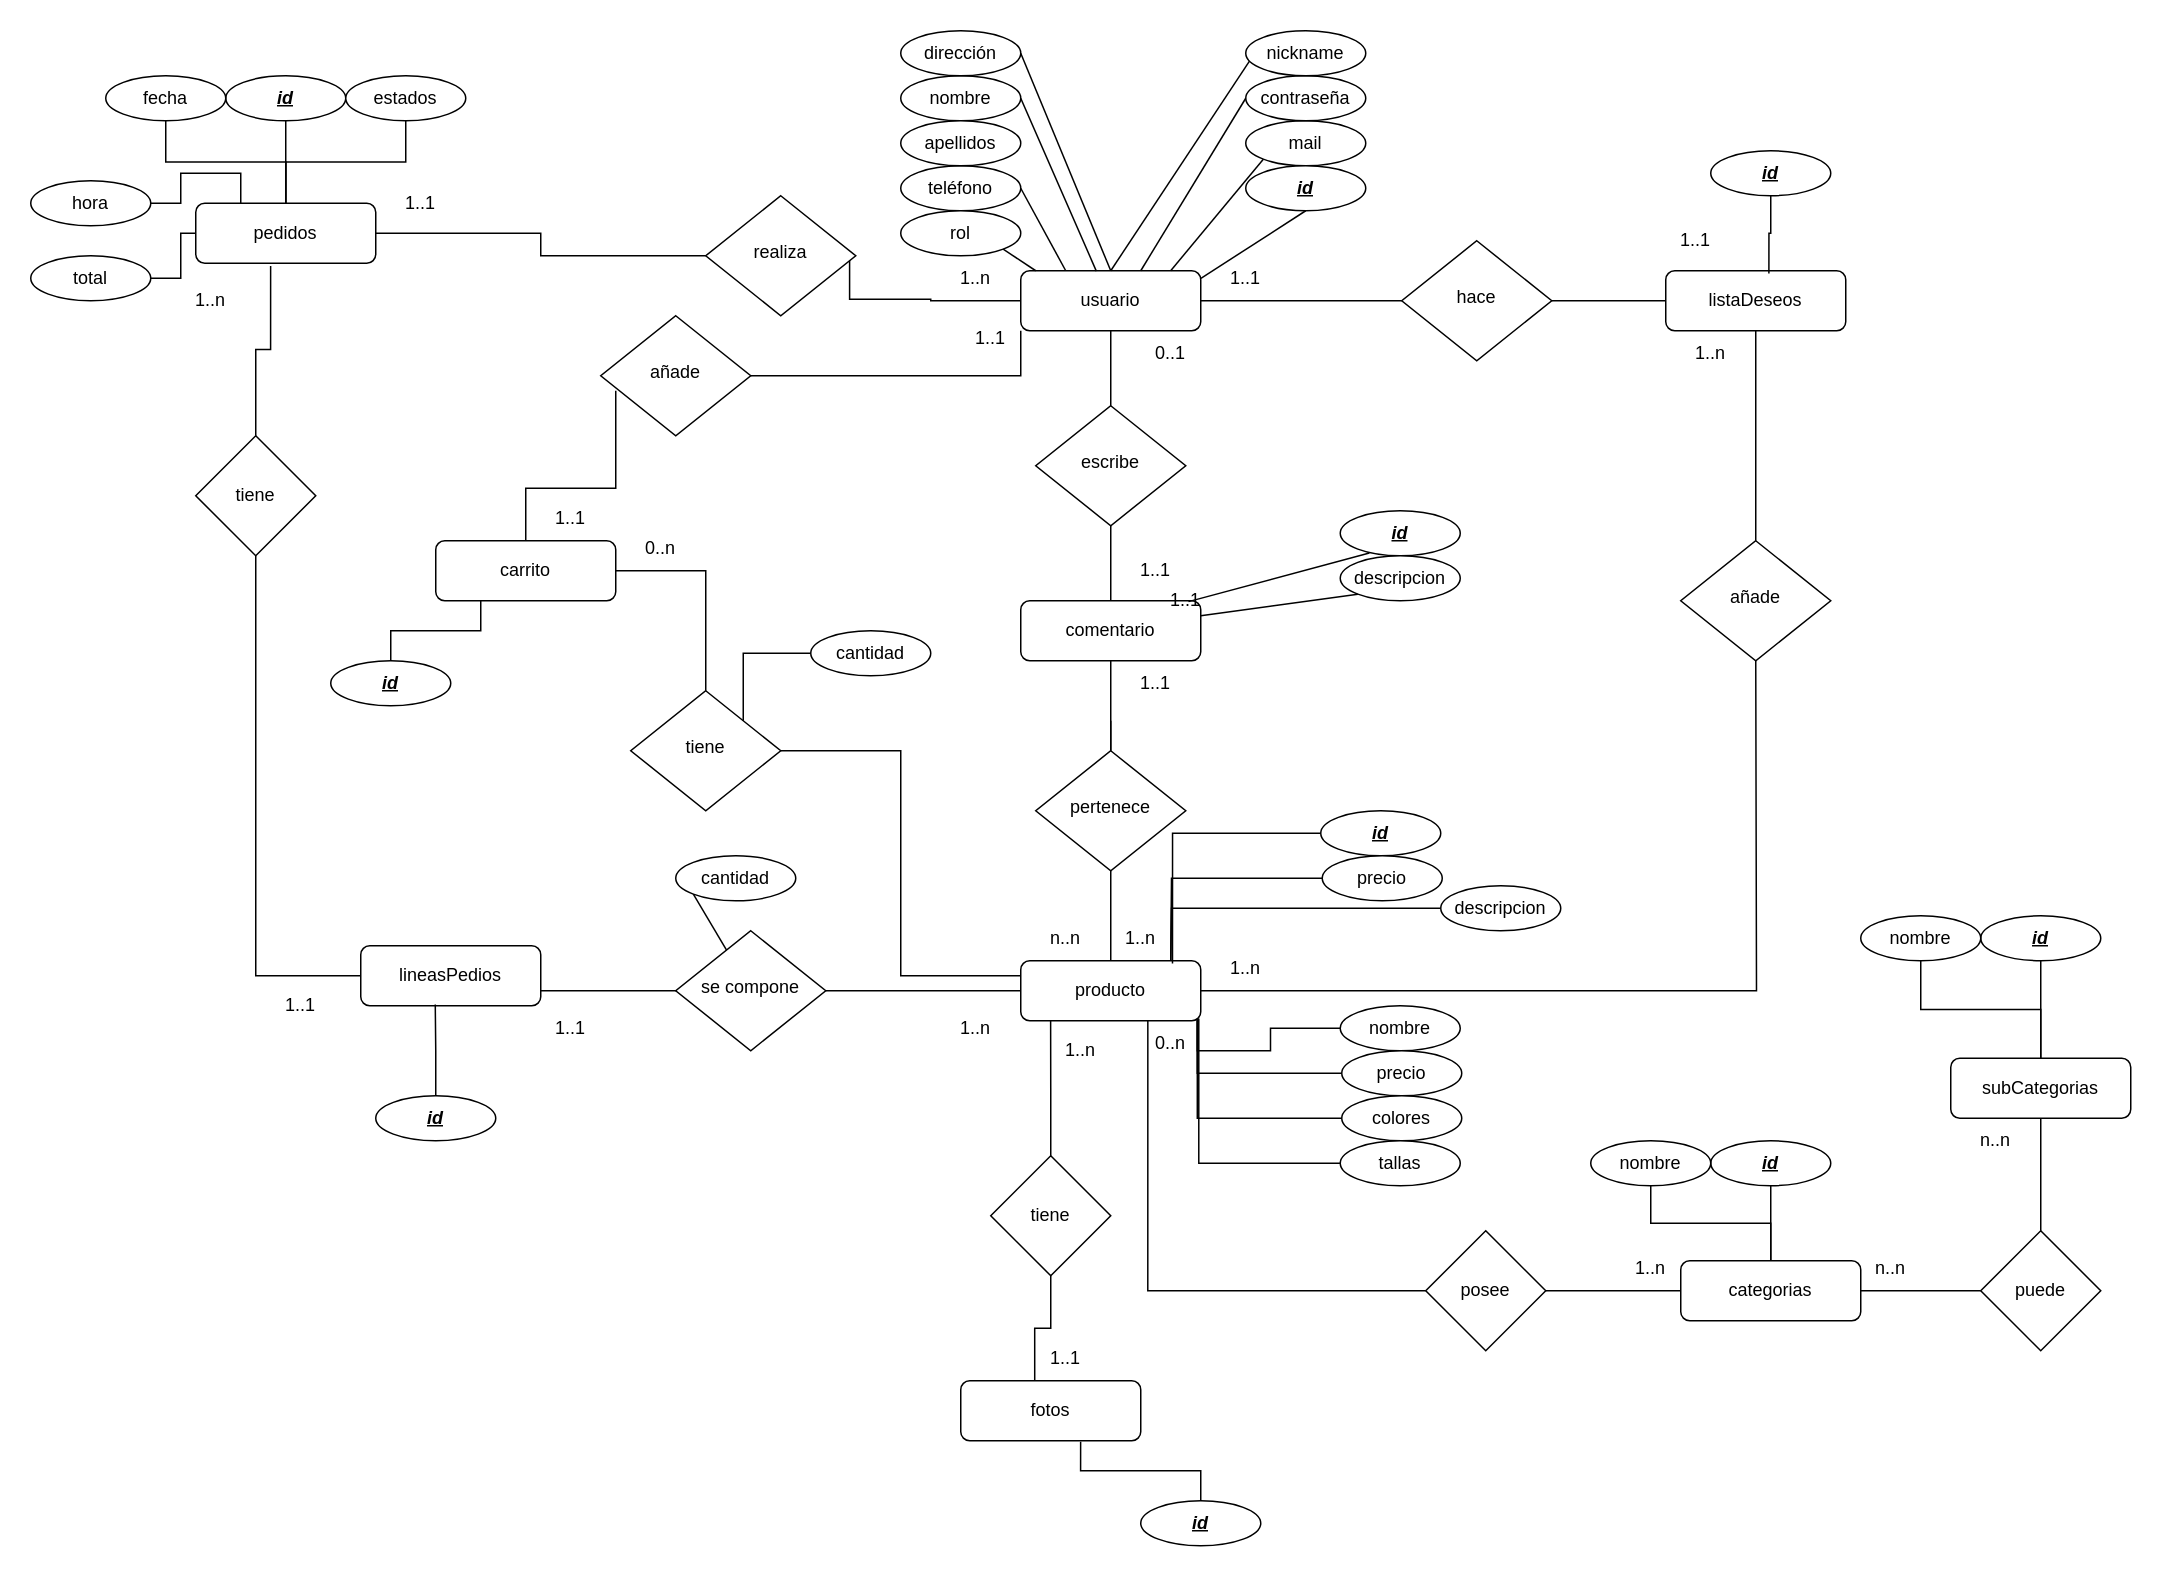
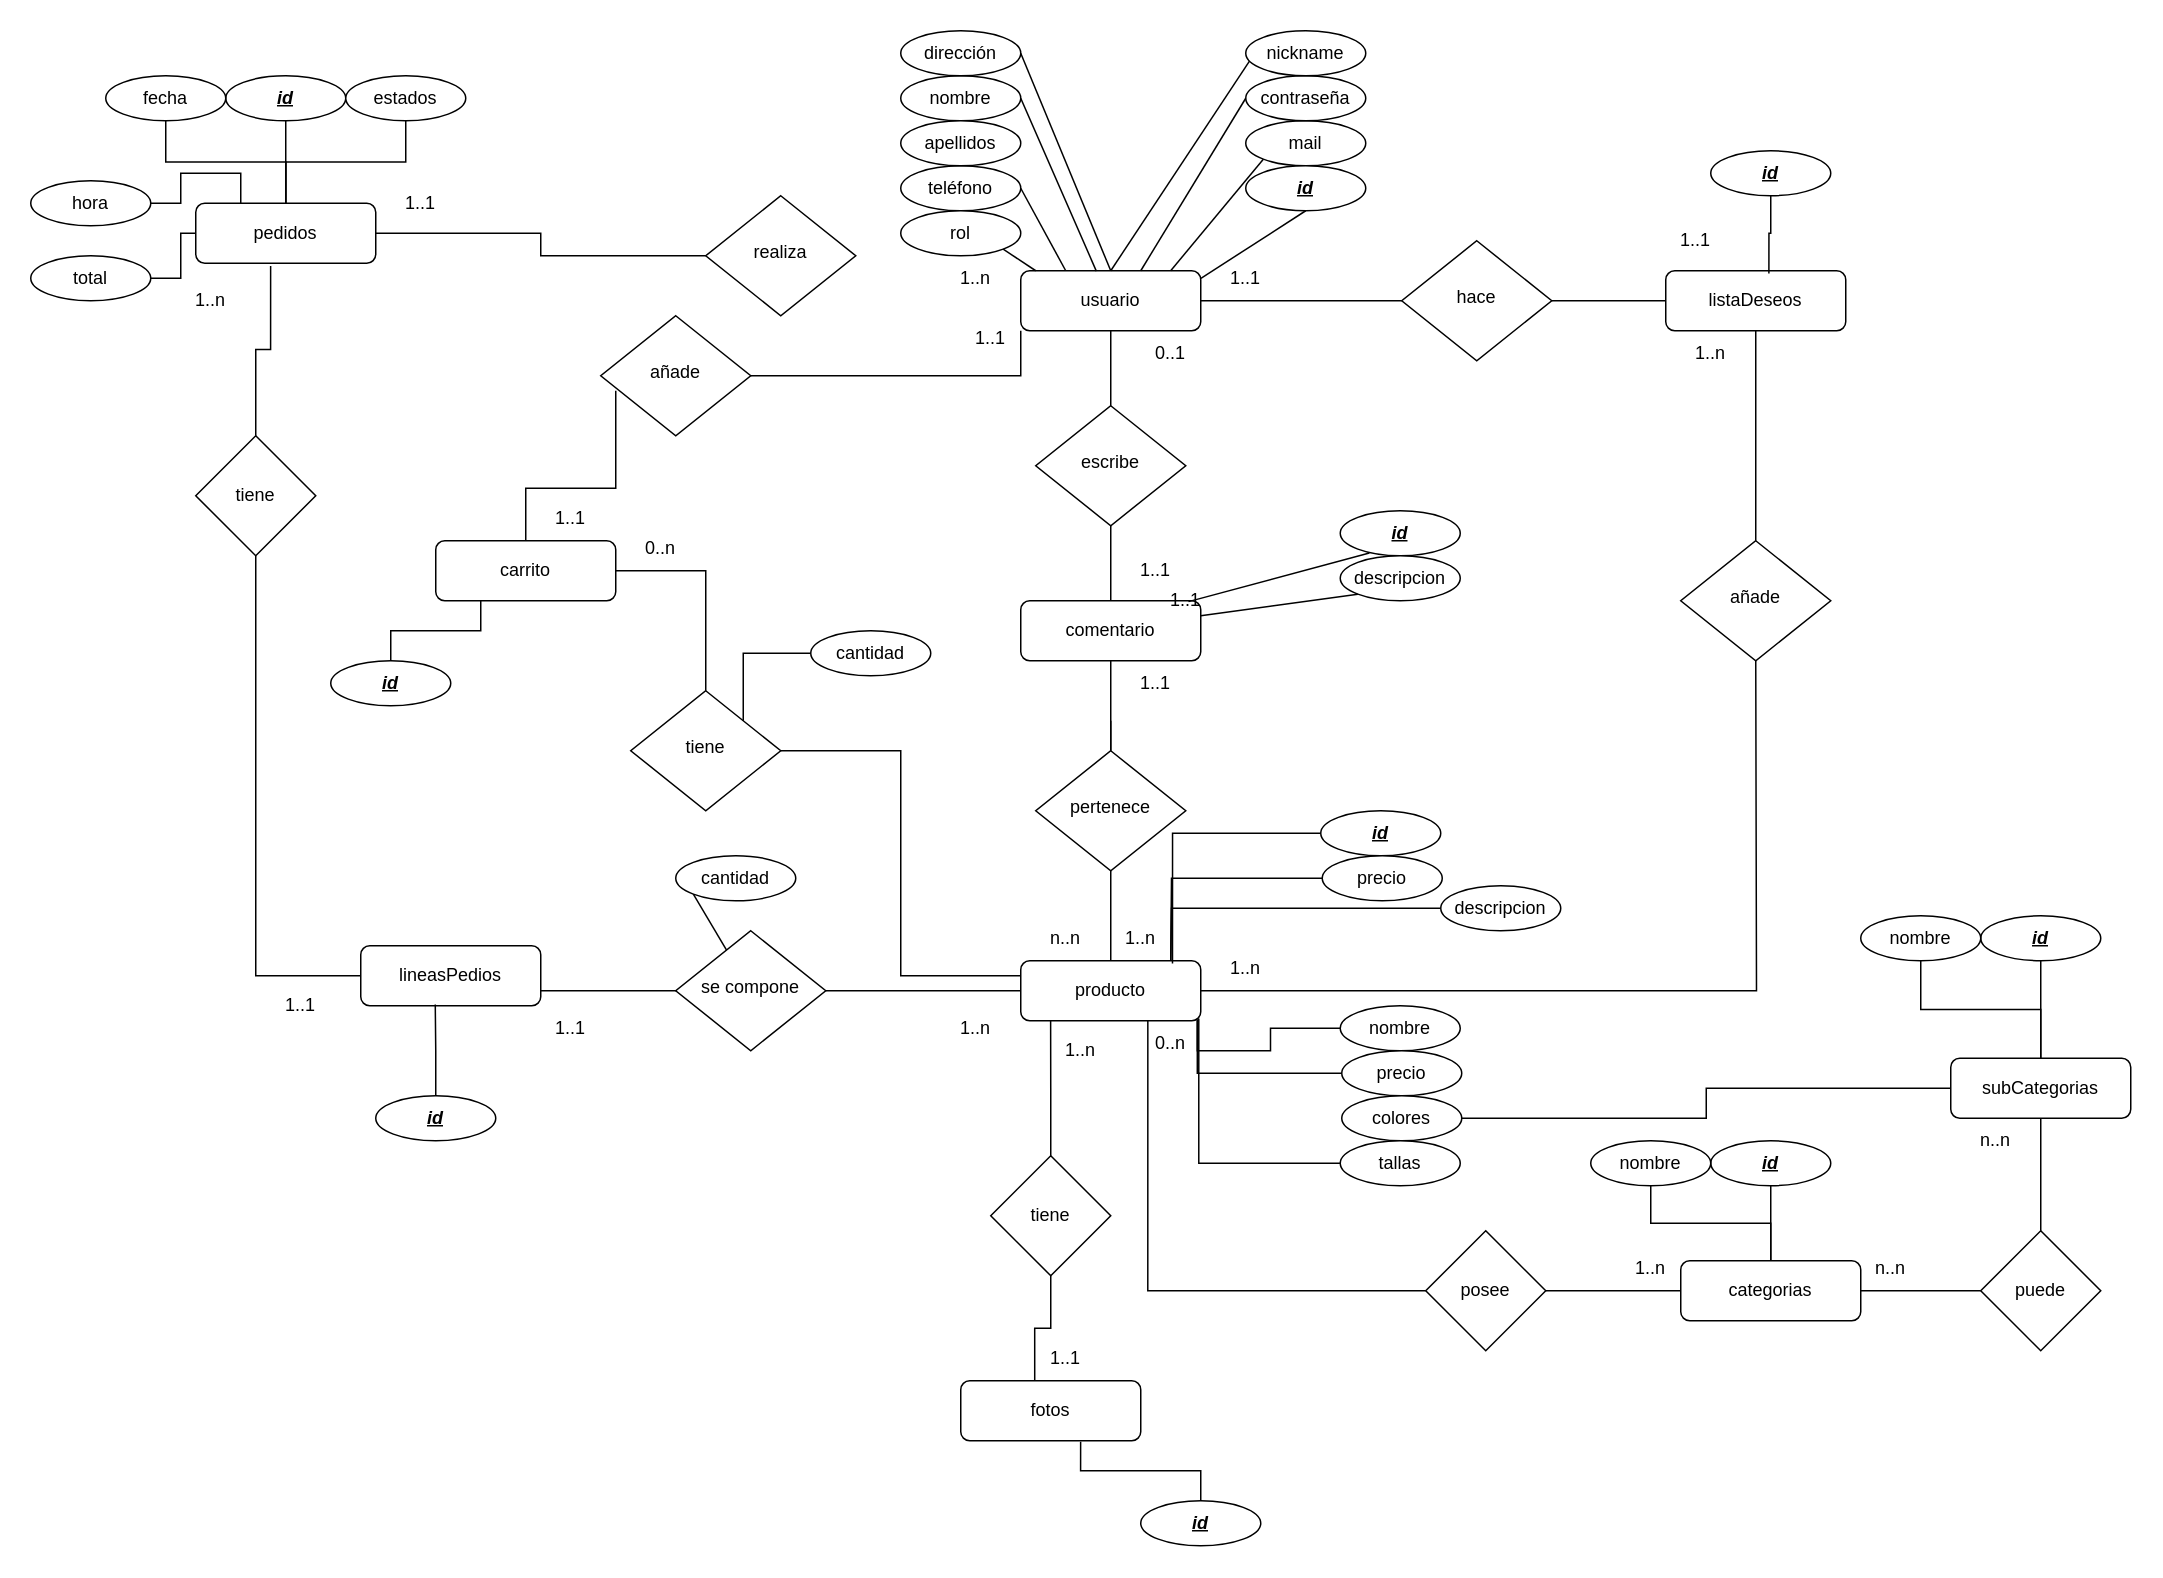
edge "realiza" -- "usuario": removed
edge "producto" -- "colores": now "subCategorias" -- "colores"
